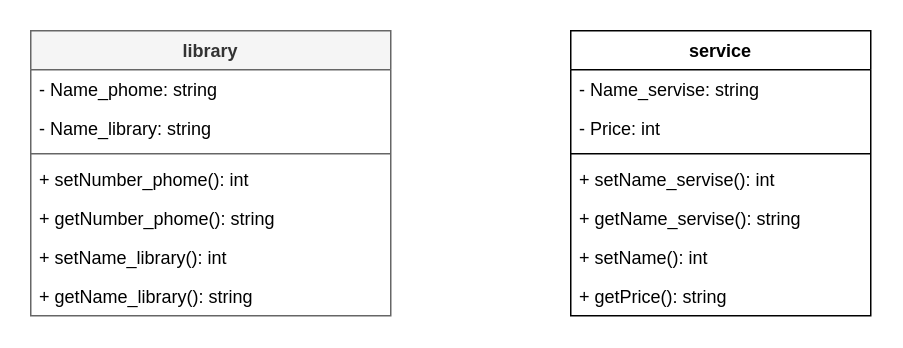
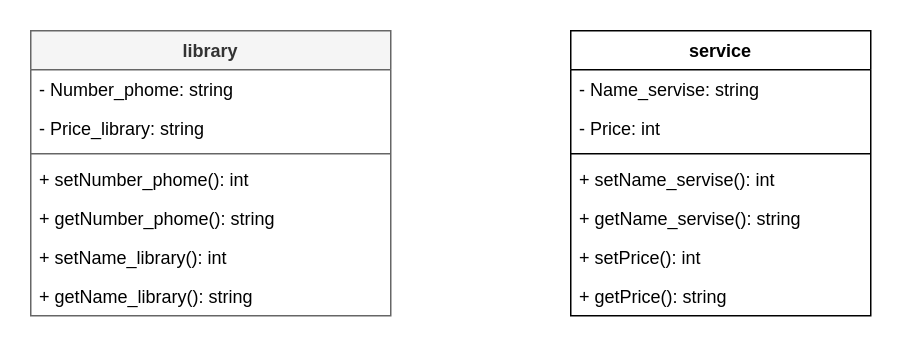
node "- Name_phome: string": label "- Name_phome: string" -> "- Number_phome: string"
node "- Name_library: string": label "- Name_library: string" -> "- Price_library: string"
node "+ setName(): int": label "+ setName(): int" -> "+ setPrice(): int"
